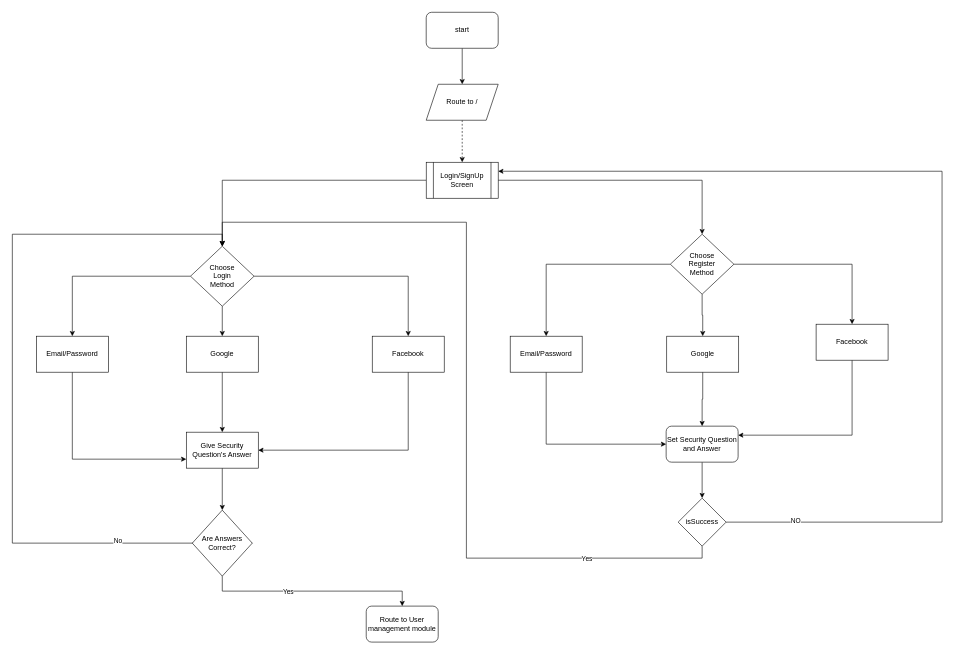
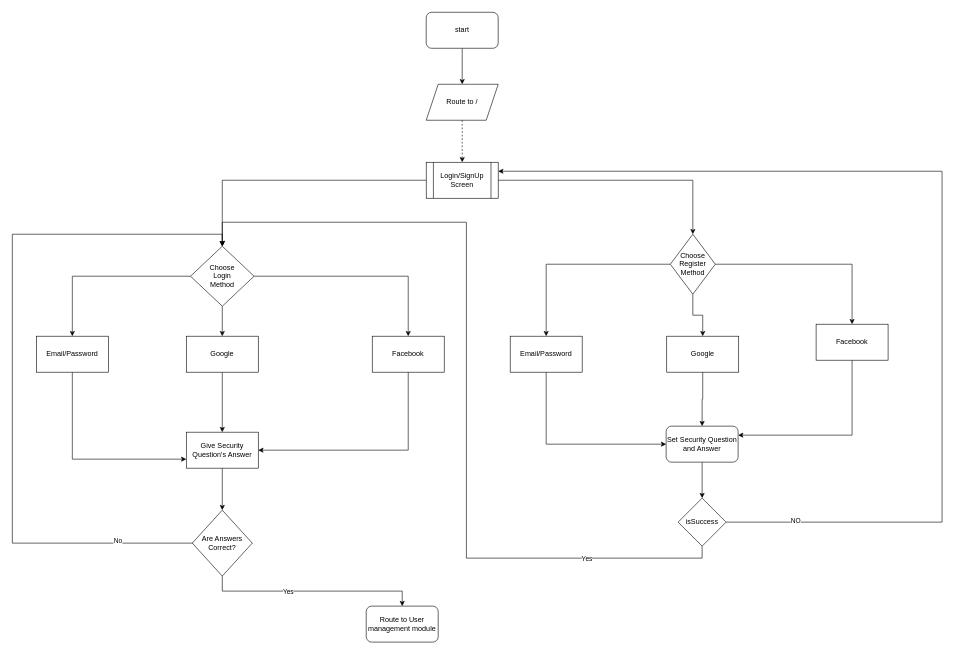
node "Choose Register Method": size 64x60 -> 45x60
